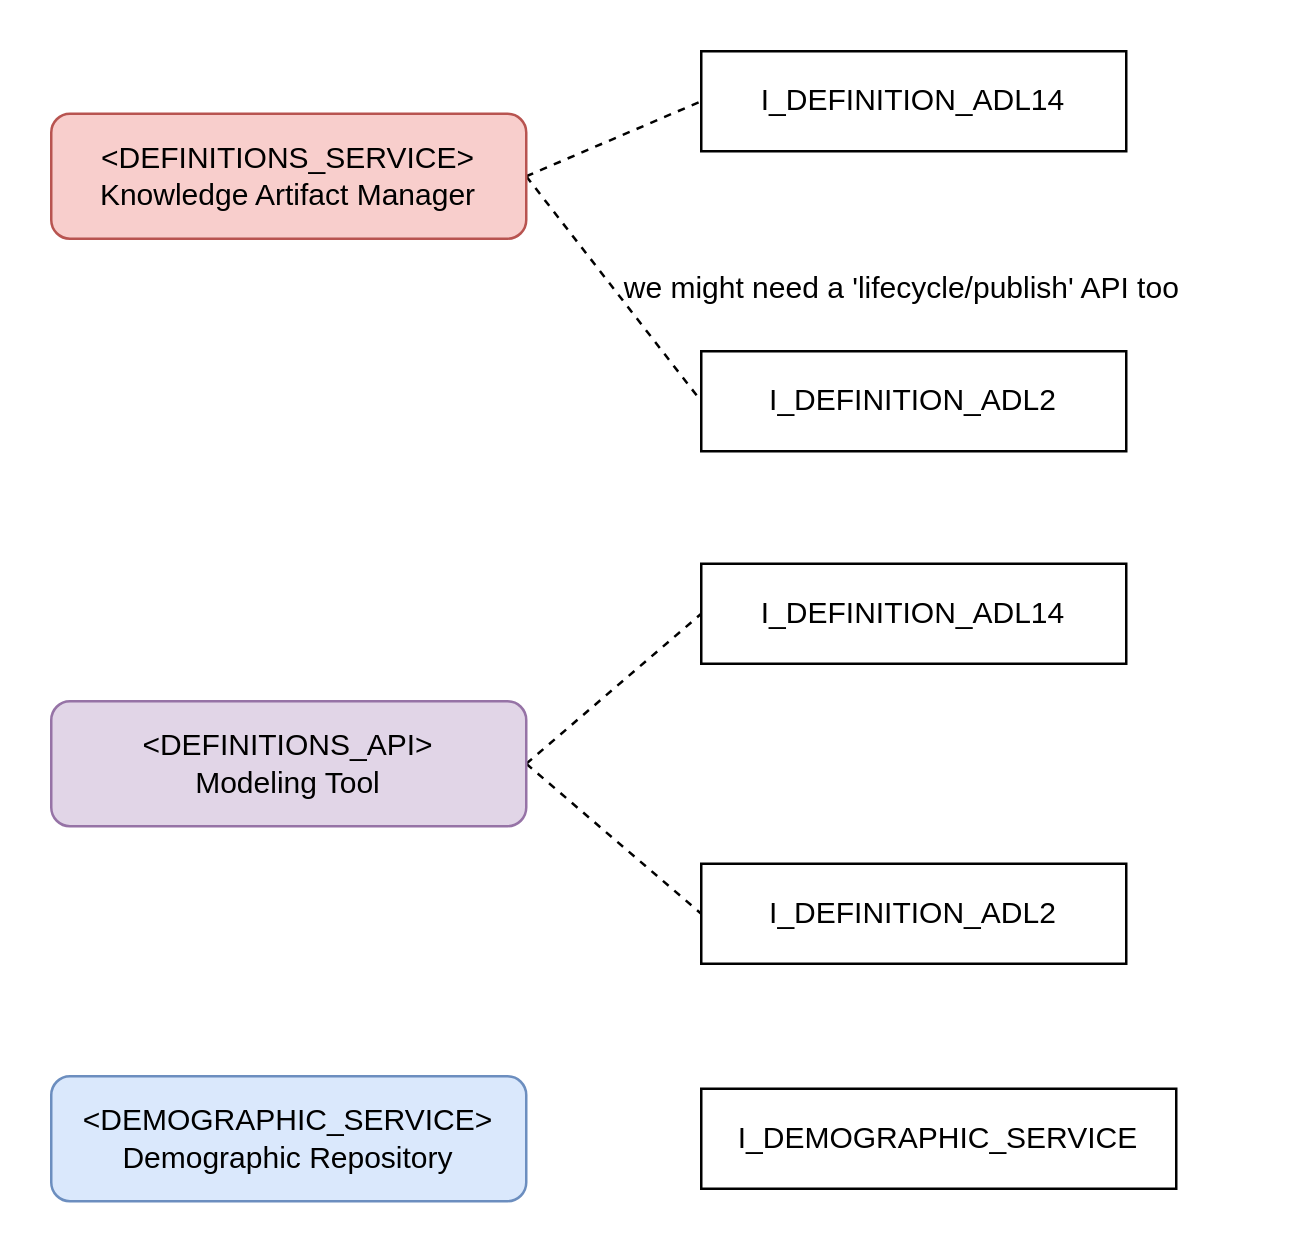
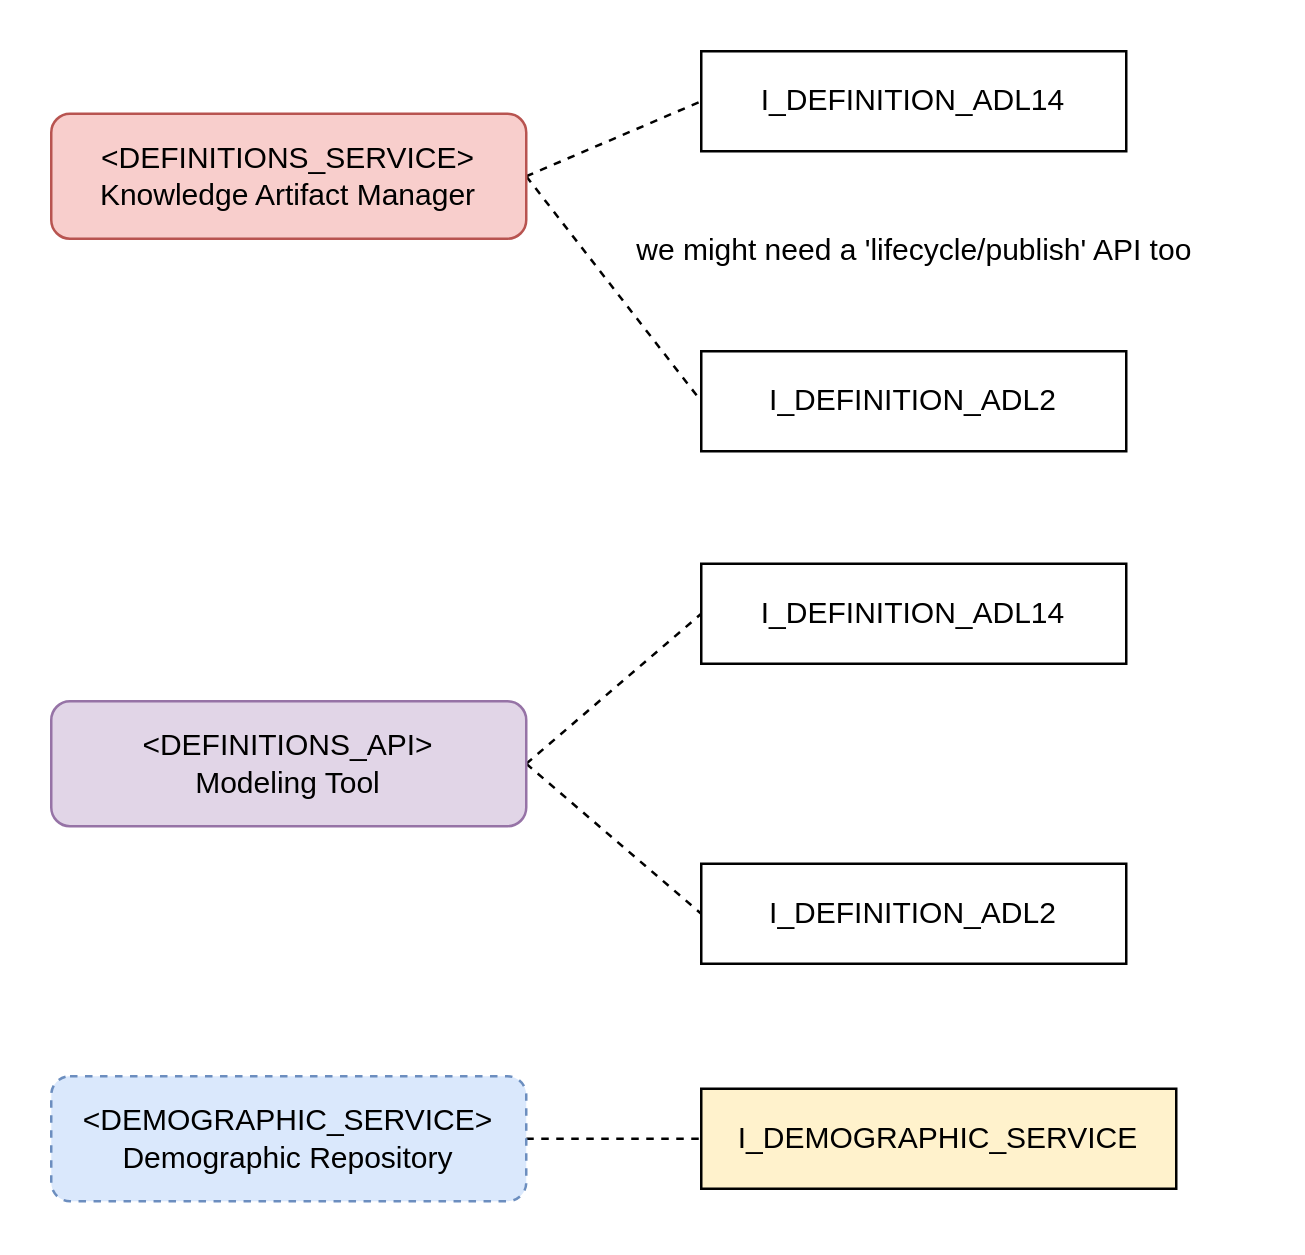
node "we might need a 'lifecycle/publish' API too": moved (901, 289) -> (914, 251)
node "<DEMOGRAPHIC_SERVICE> Demographic Repository": style solid -> dashed
edge "<DEMOGRAPHIC_SERVICE> Demographic Repository" -- "I_DEMOGRAPHIC_SERVICE": added
node "I_DEMOGRAPHIC_SERVICE": fillcolor #ffffff -> #fff2cc
